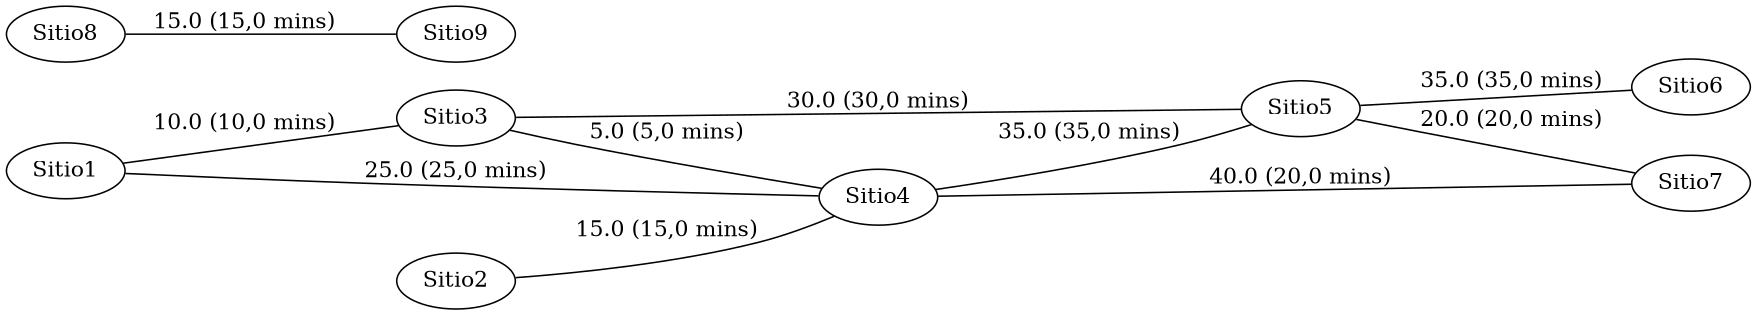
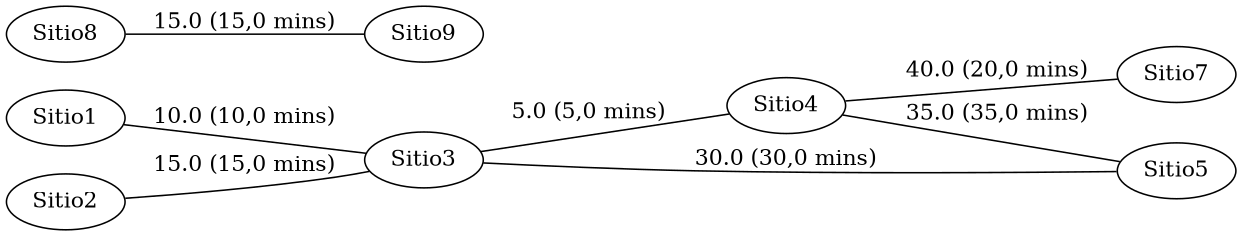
node "Sitio6": removed
edge "Sitio5" -- "Sitio7": removed, label "20.0 (20,0 mins)"
edge "Sitio1" -- "Sitio4": removed, label "25.0 (25,0 mins)"
edge "Sitio4" -- "Sitio2": now "Sitio3" -- "Sitio2"
